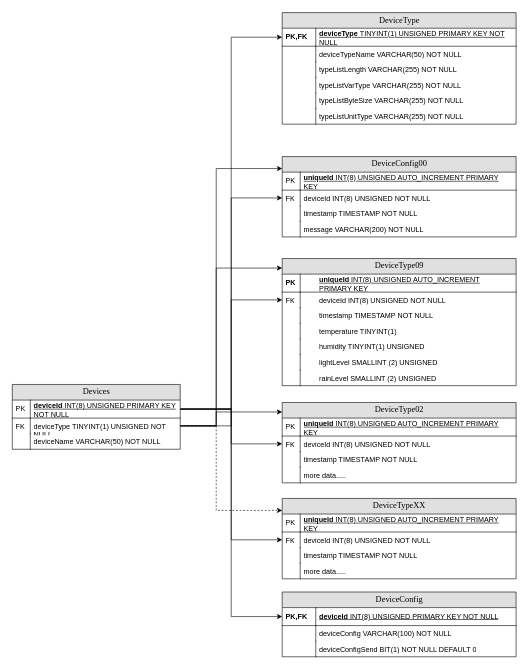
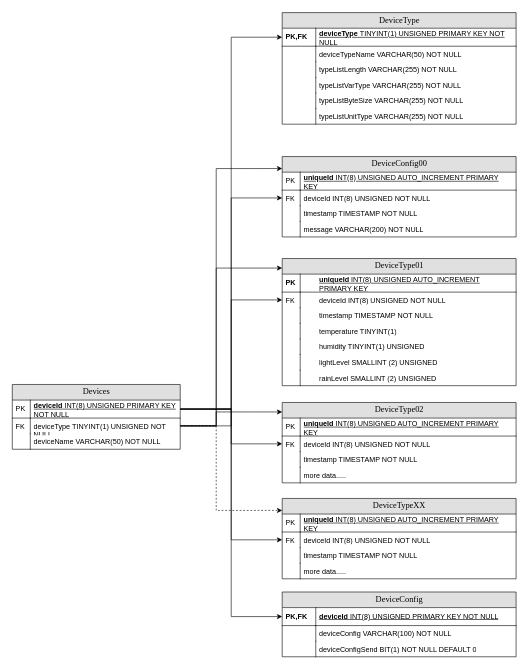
node "DeviceType09": label "DeviceType09" -> "DeviceType01"
